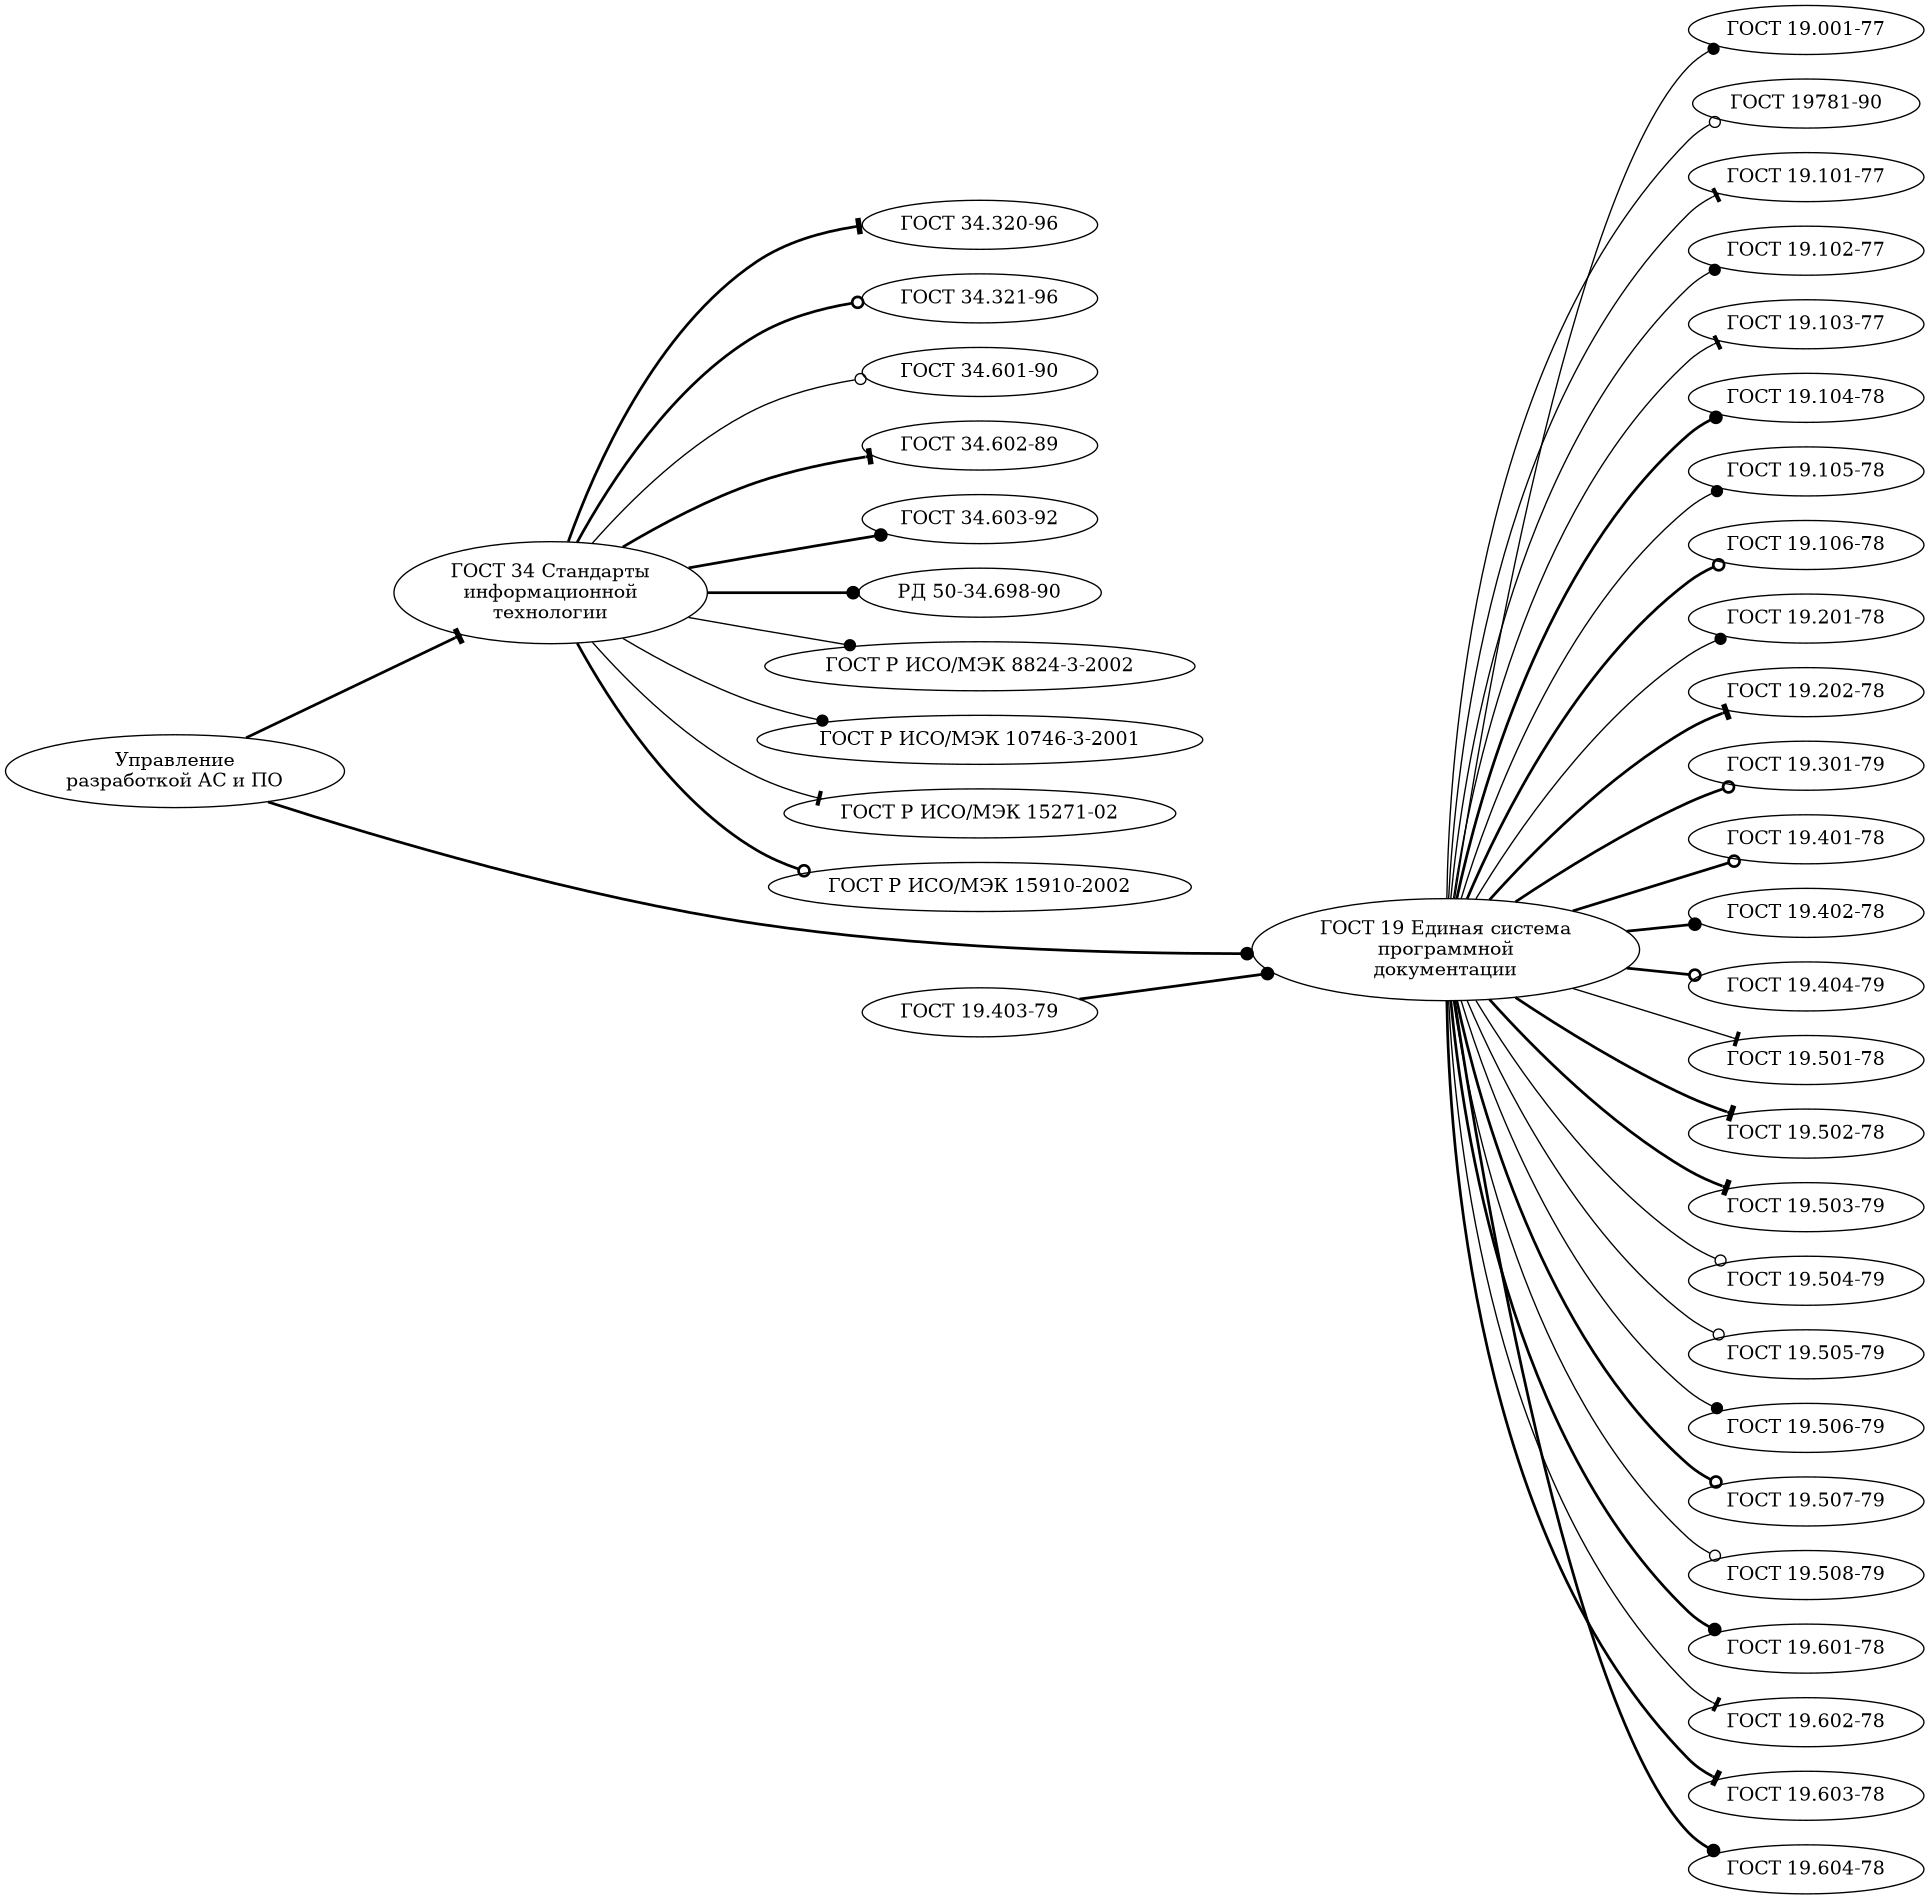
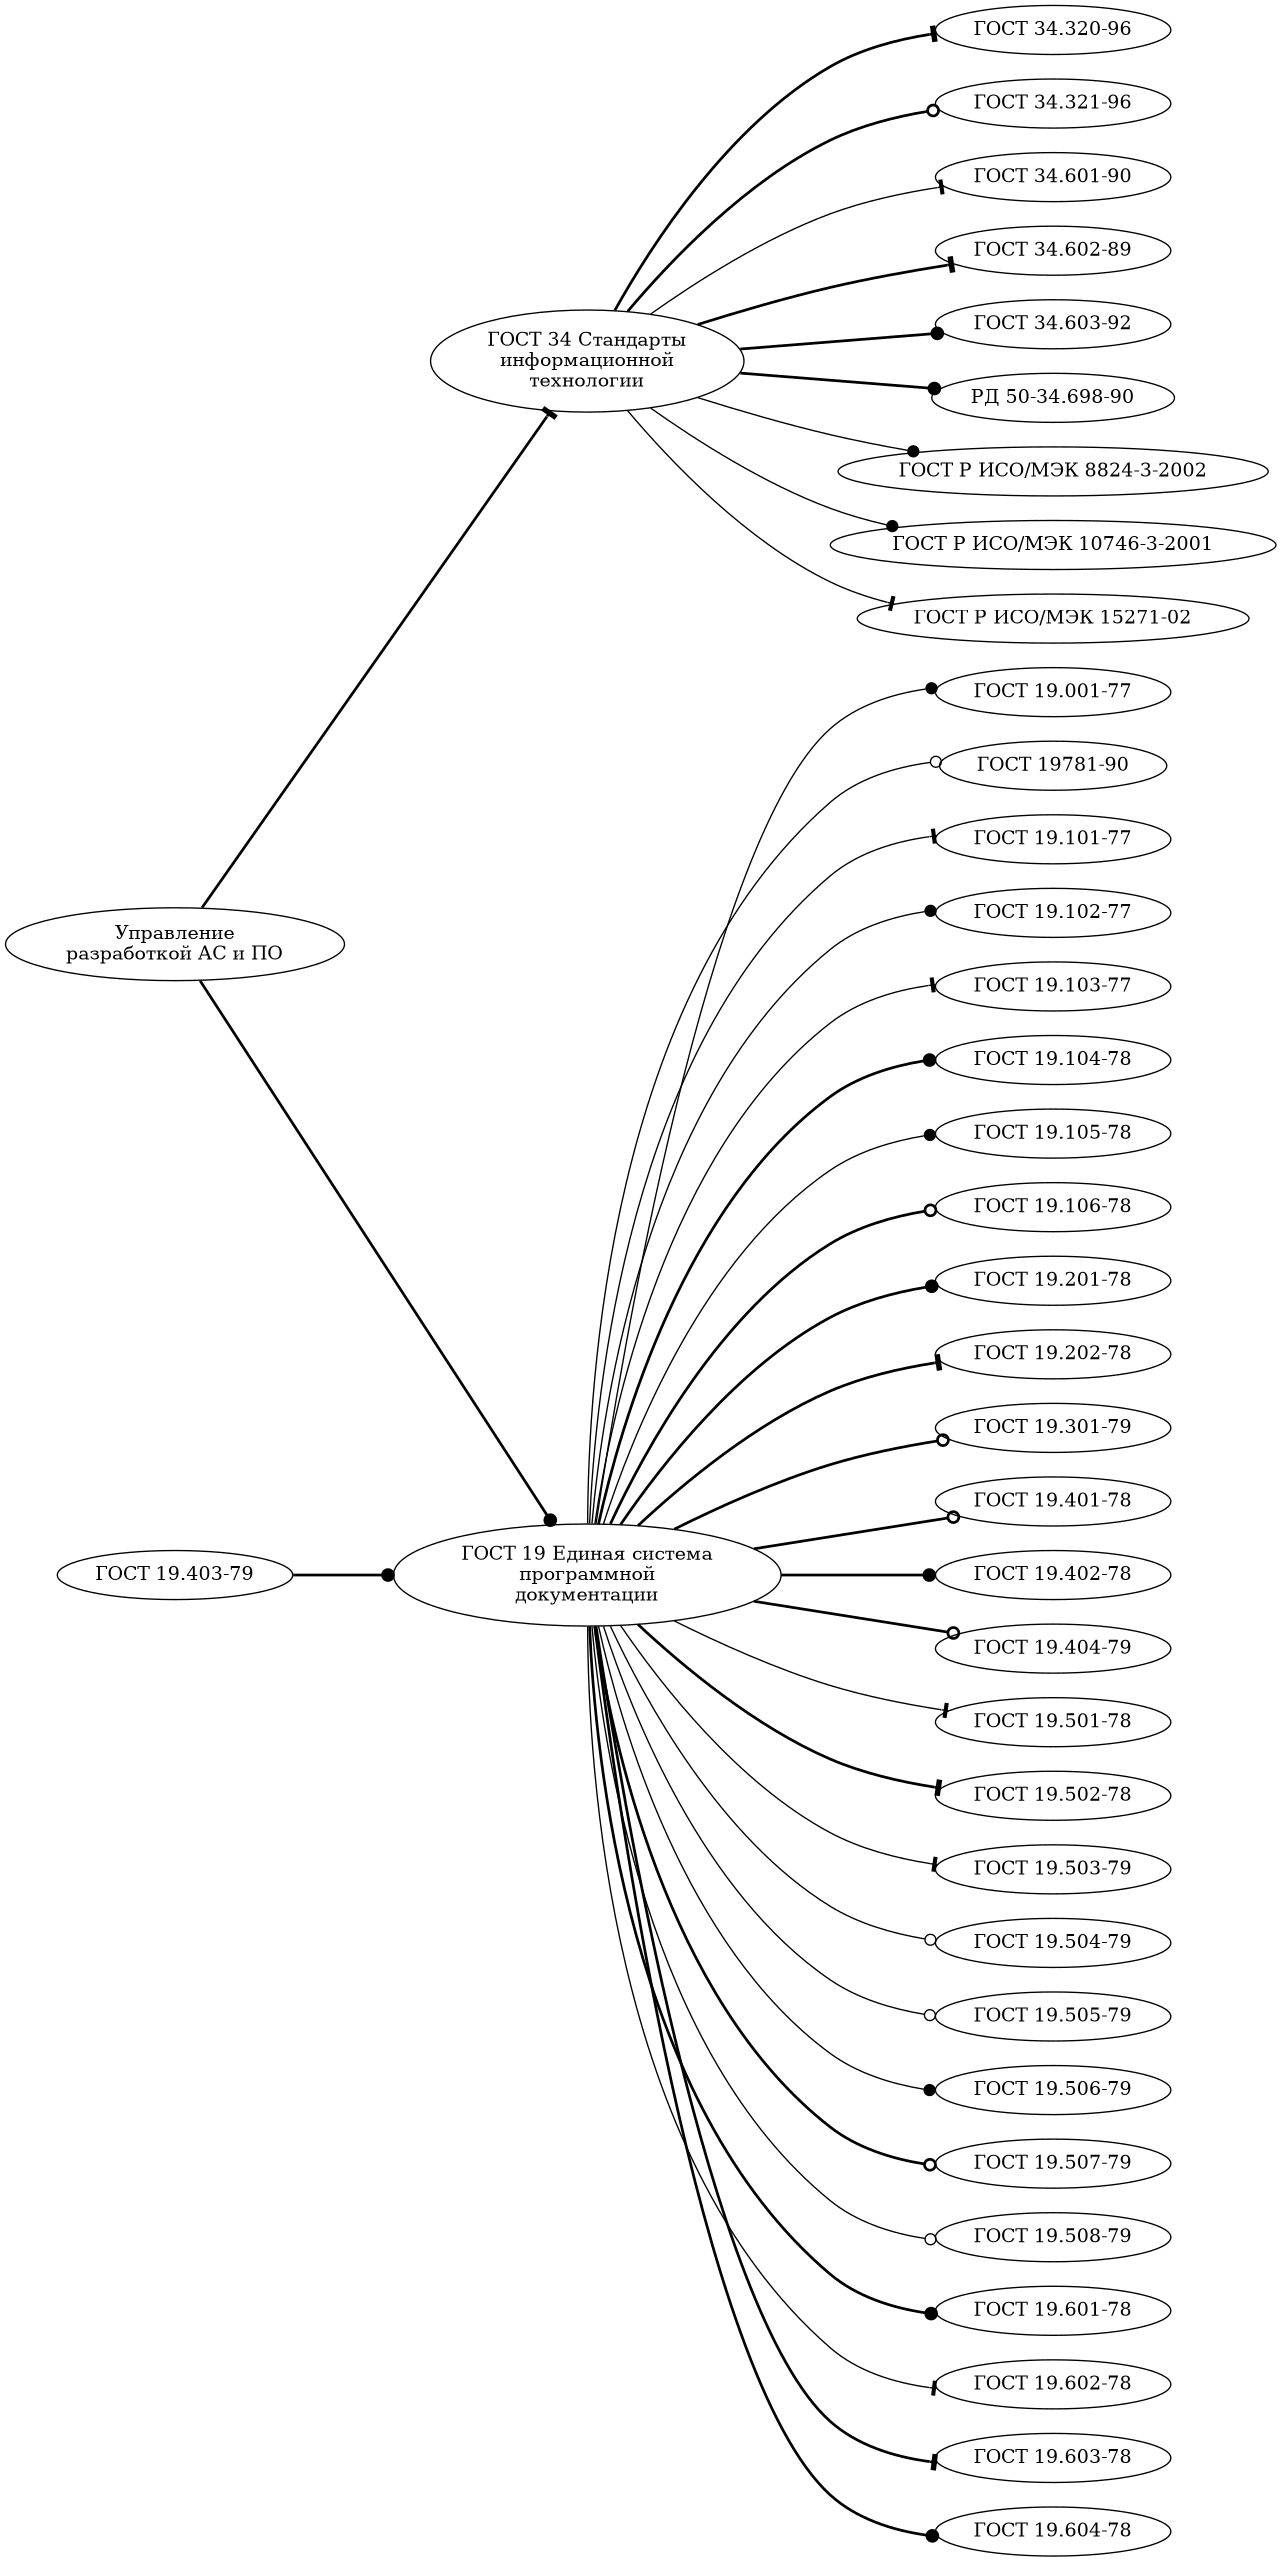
edge "ГОСТ 34 Стандарты информационной технологии" -> "ГОСТ 34.601-90": arrowhead odot -> tee
edge "ГОСТ 19 Единая система программной документации" -> "ГОСТ 19.201-78": style solid -> bold
node "ГОСТ Р ИСО/МЭК 15910-2002": removed
edge "ГОСТ 19 Единая система программной документации" -> "ГОСТ 19.503-79": style bold -> solid
